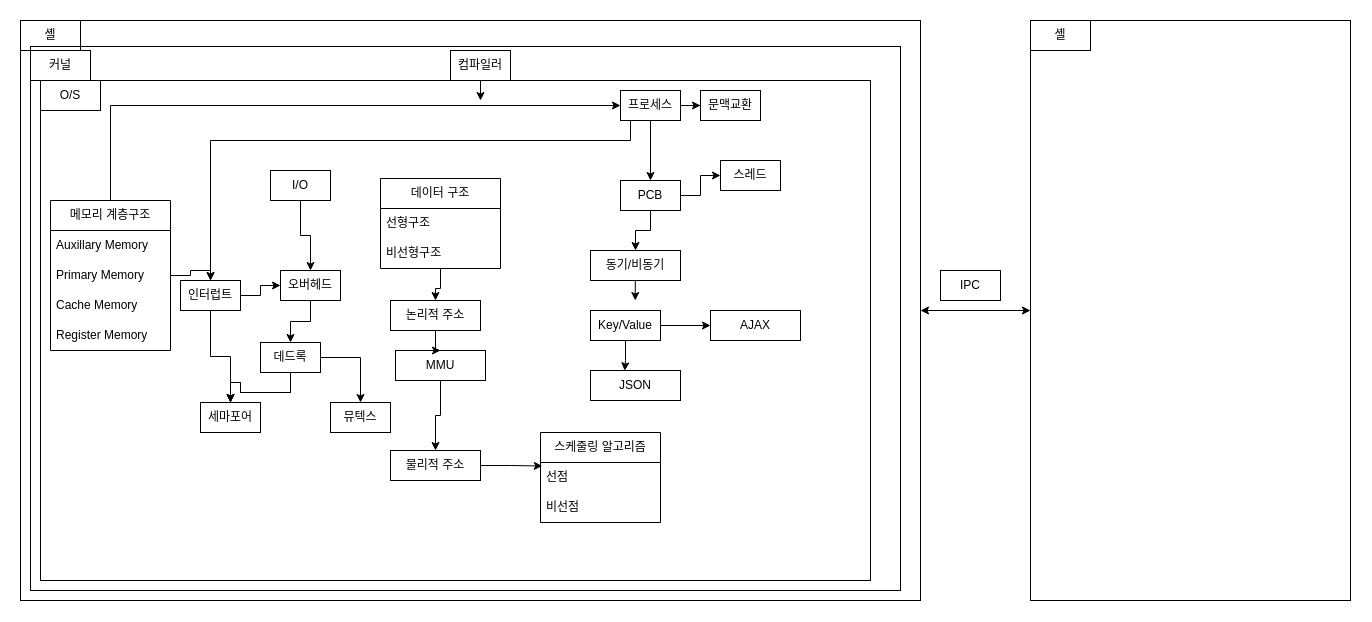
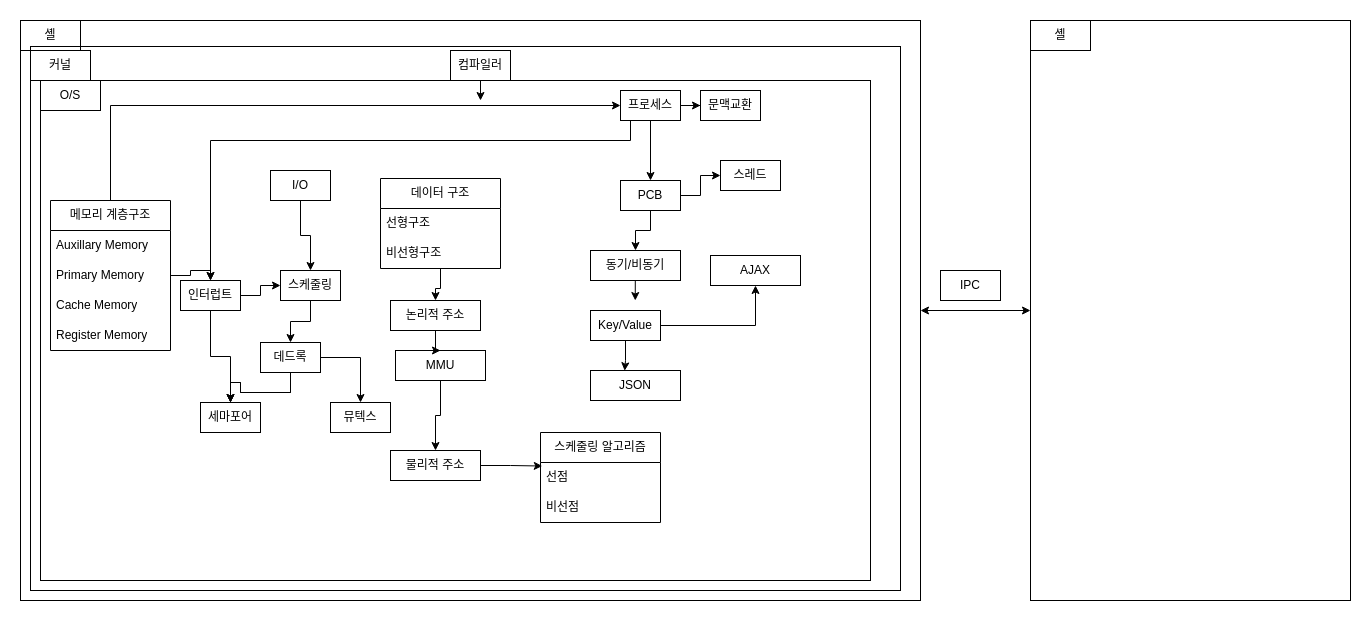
node "오버헤드": label "오버헤드" -> "스케줄링"
node "AJAX": moved (756, 326) -> (756, 271)
